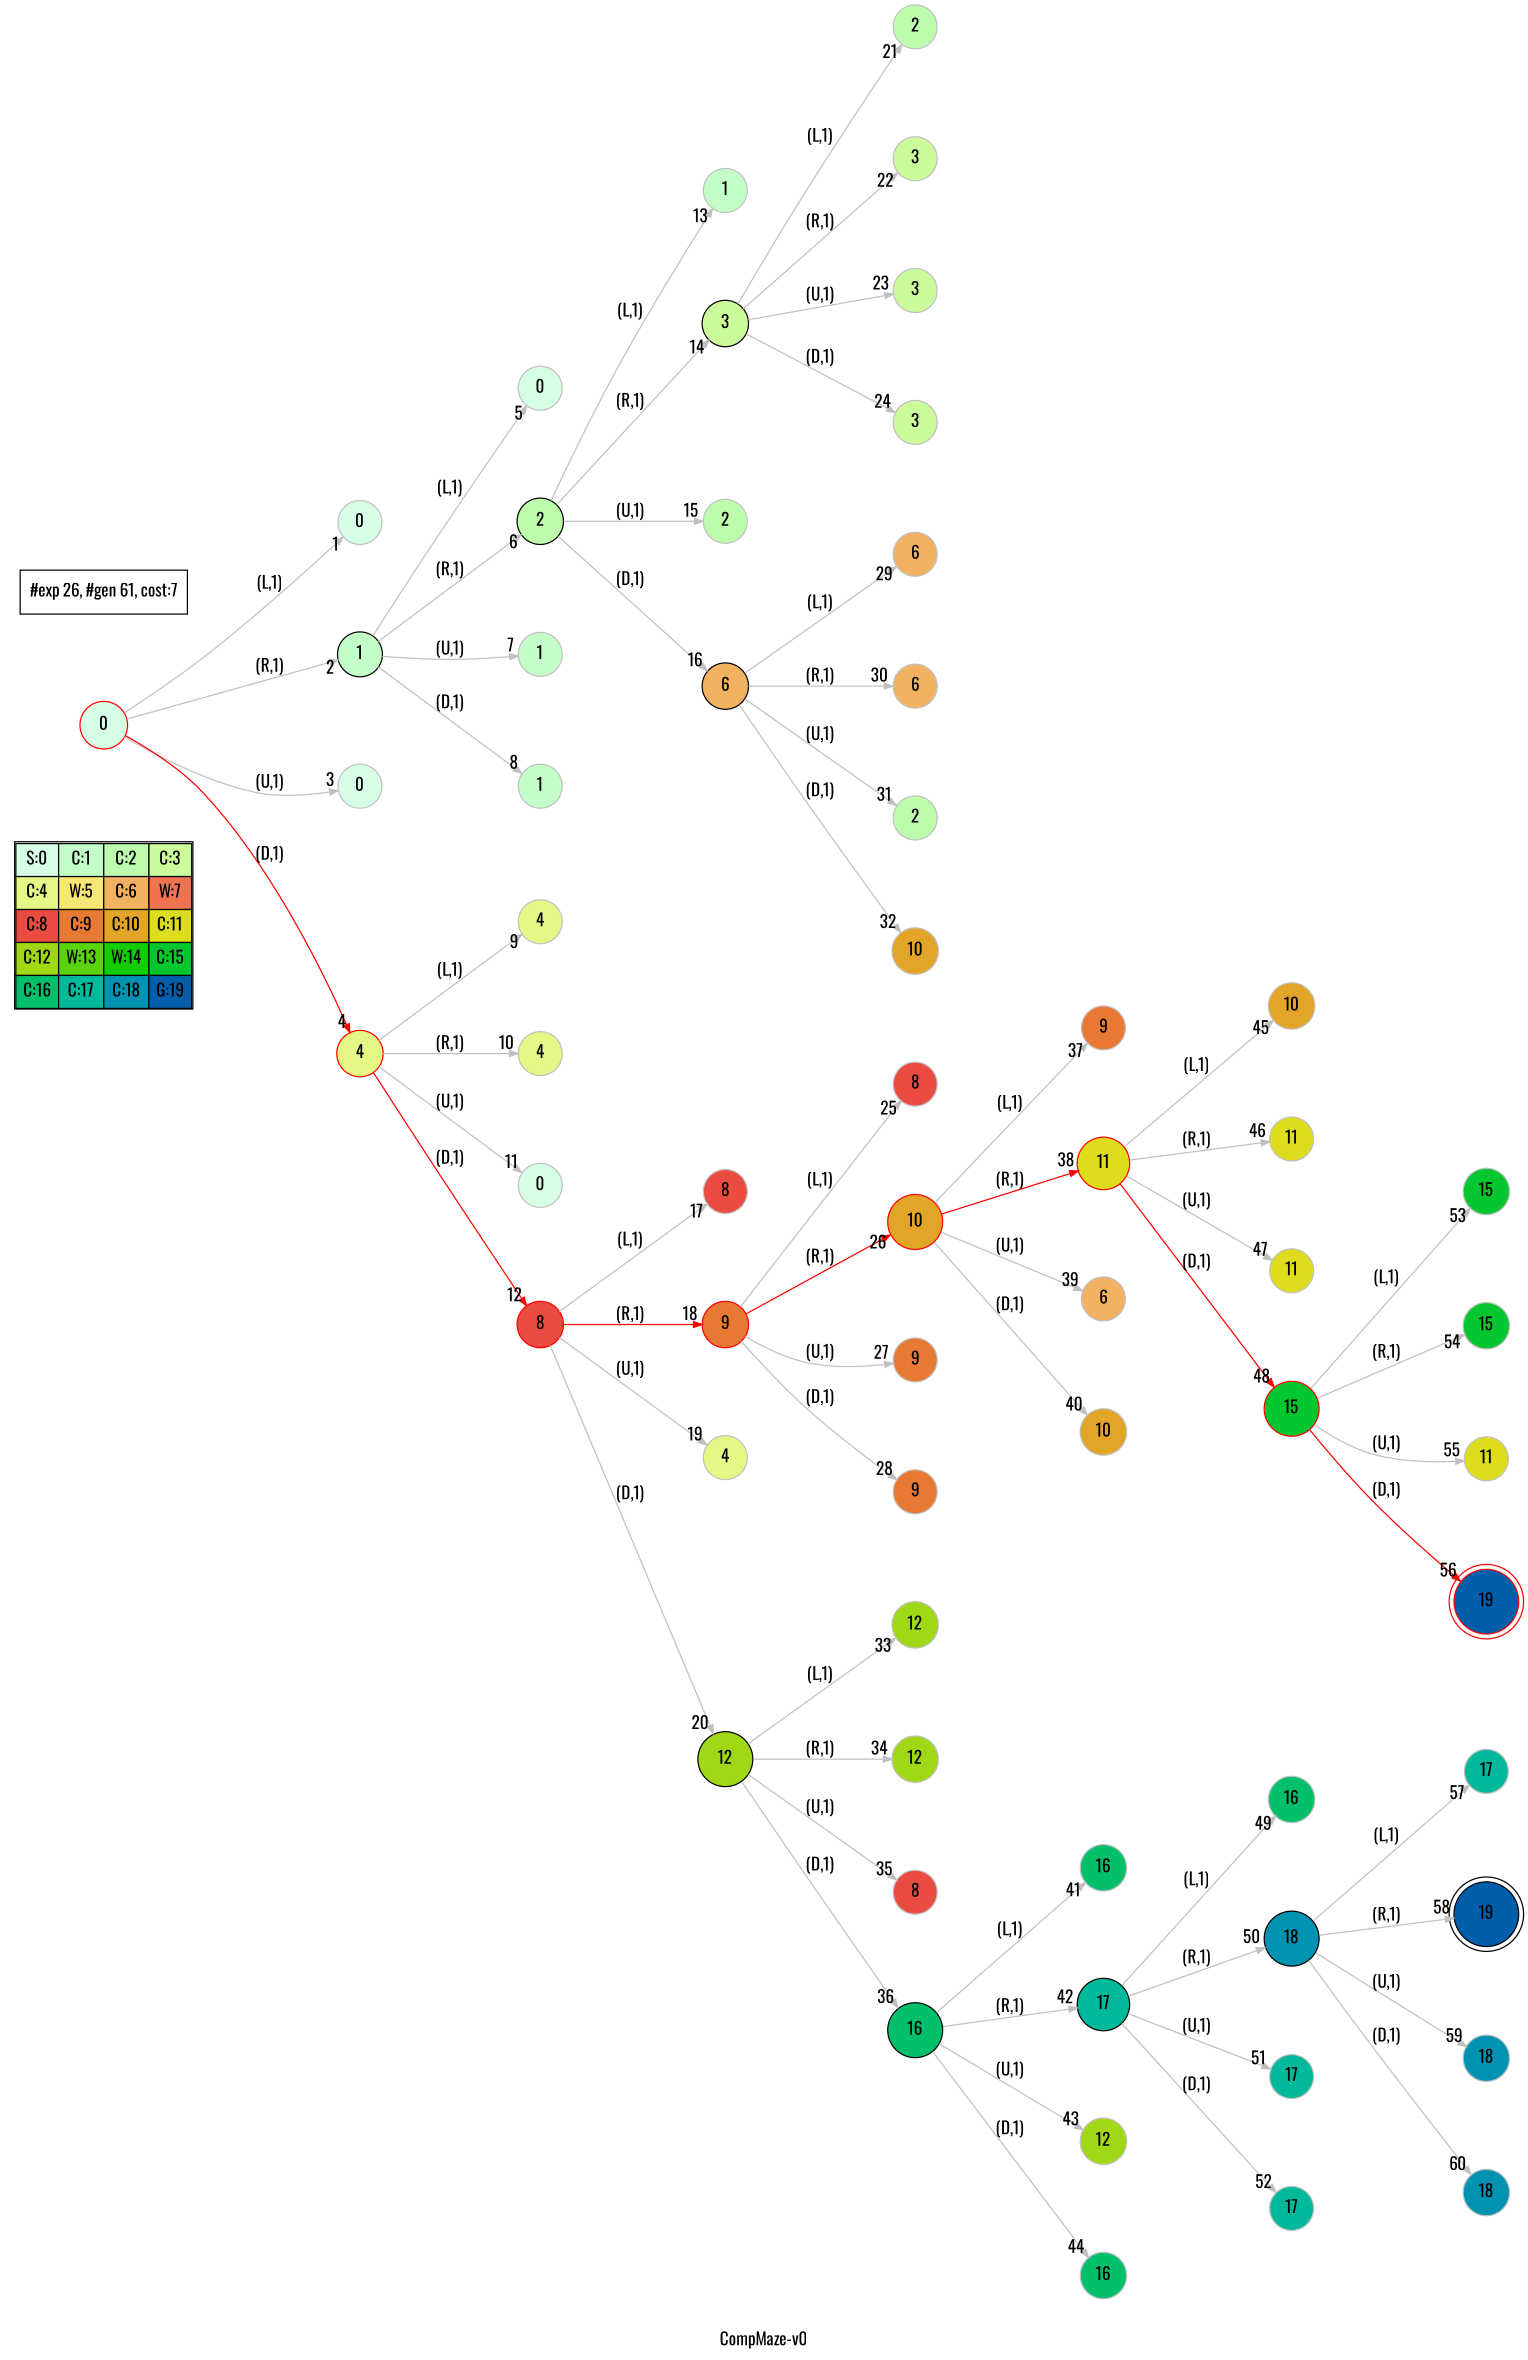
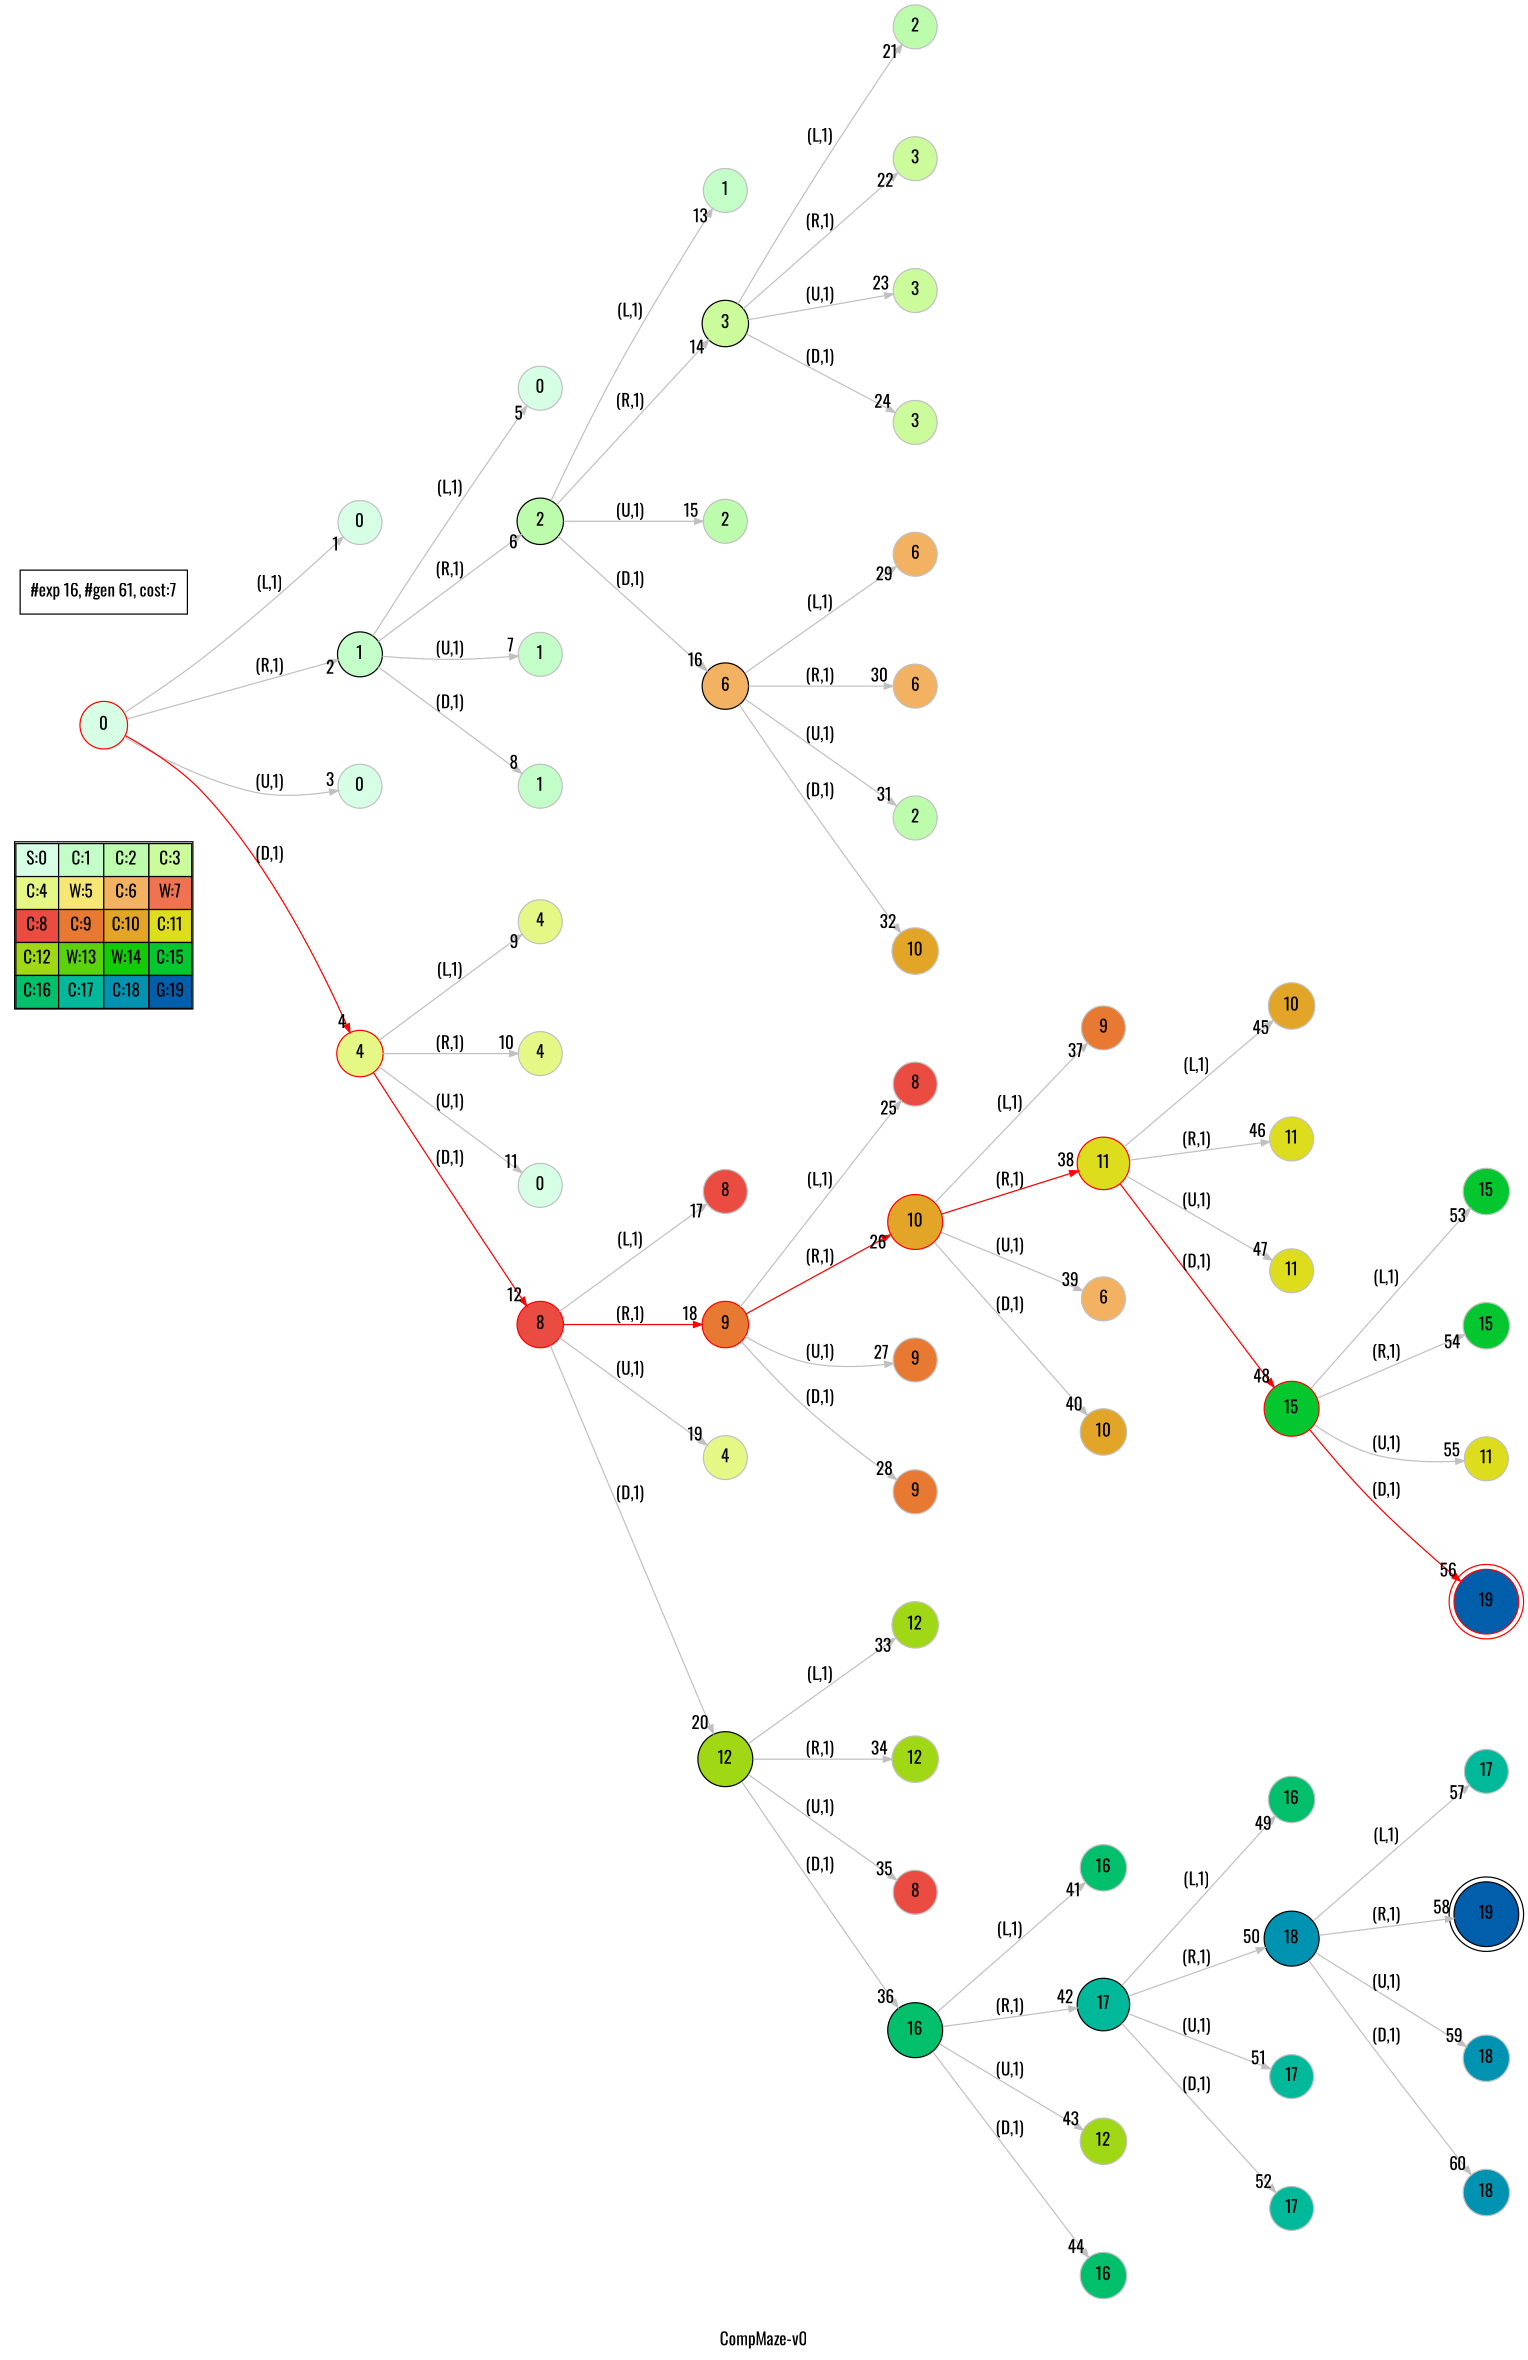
node "#exp 26, #gen 61, cost:7": label "#exp 26, #gen 61, cost:7" -> "#exp 16, #gen 61, cost:7"
